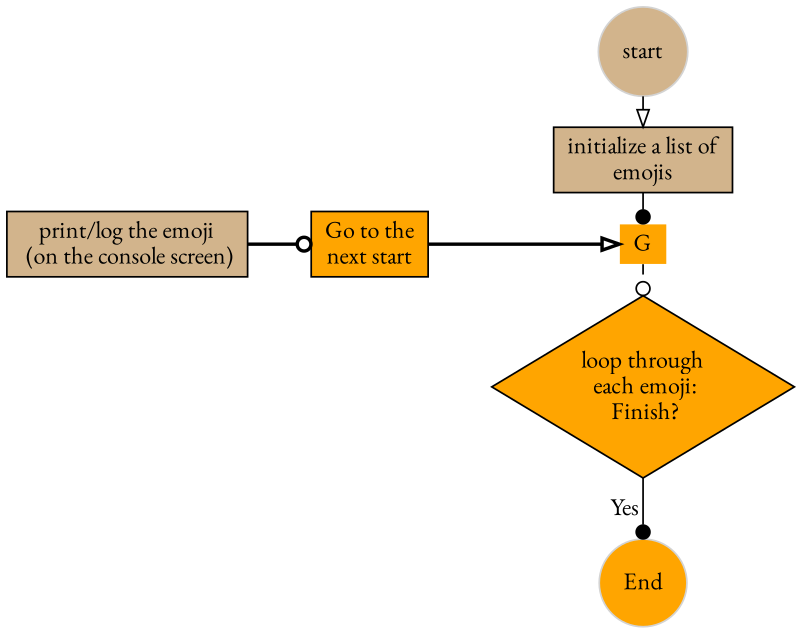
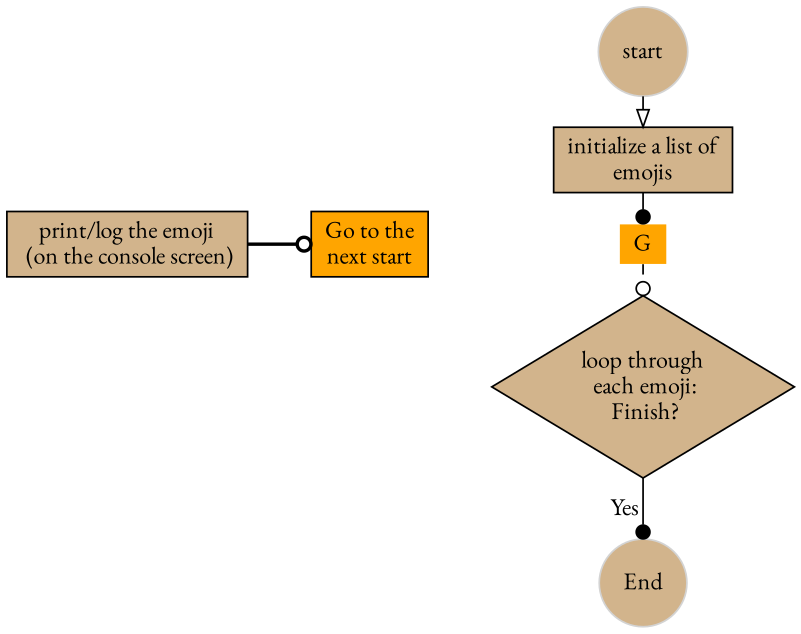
edge "Go to the next start" -> "G": removed
node "loop through each emoji: Finish?": fillcolor orange -> tan
node "End": fillcolor orange -> tan
